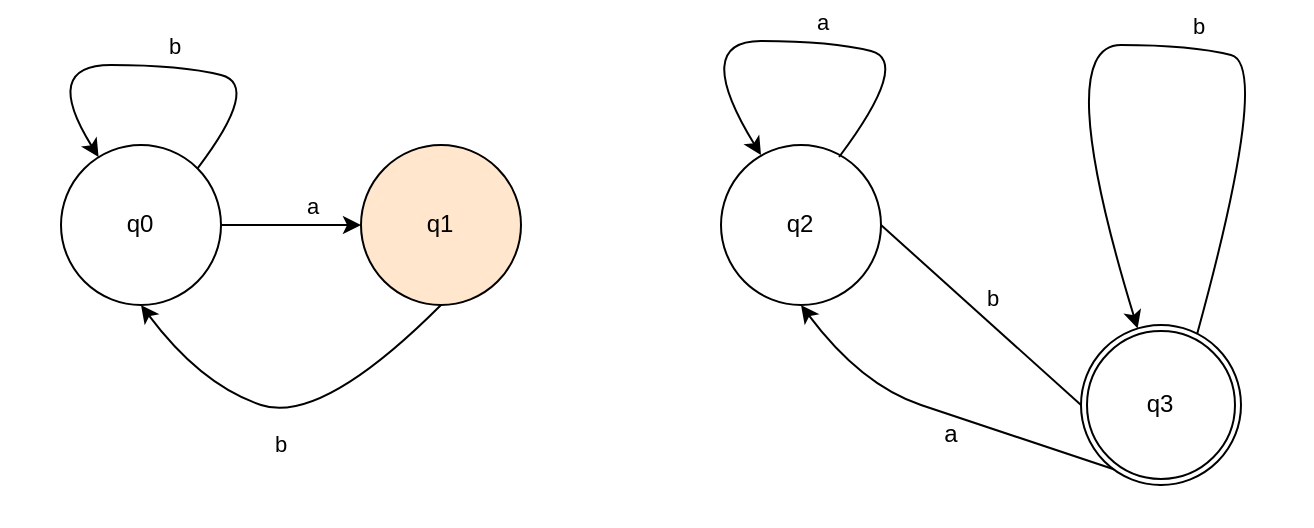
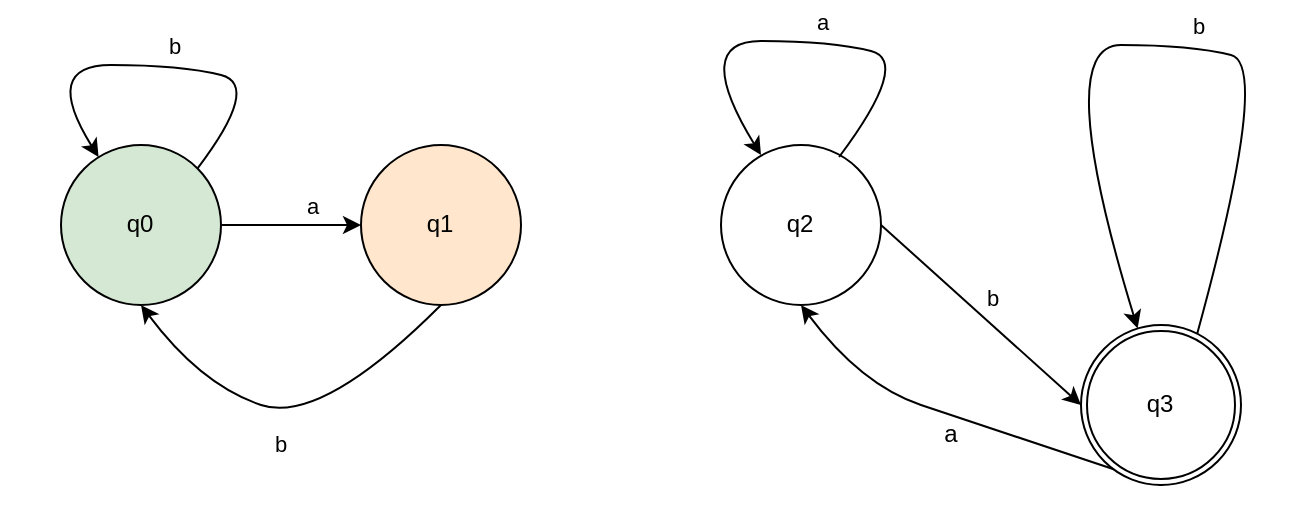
node "q0": fillcolor #ffffff -> #d5e8d4
edge "q2" -- "q3": arrowhead none -> classic
